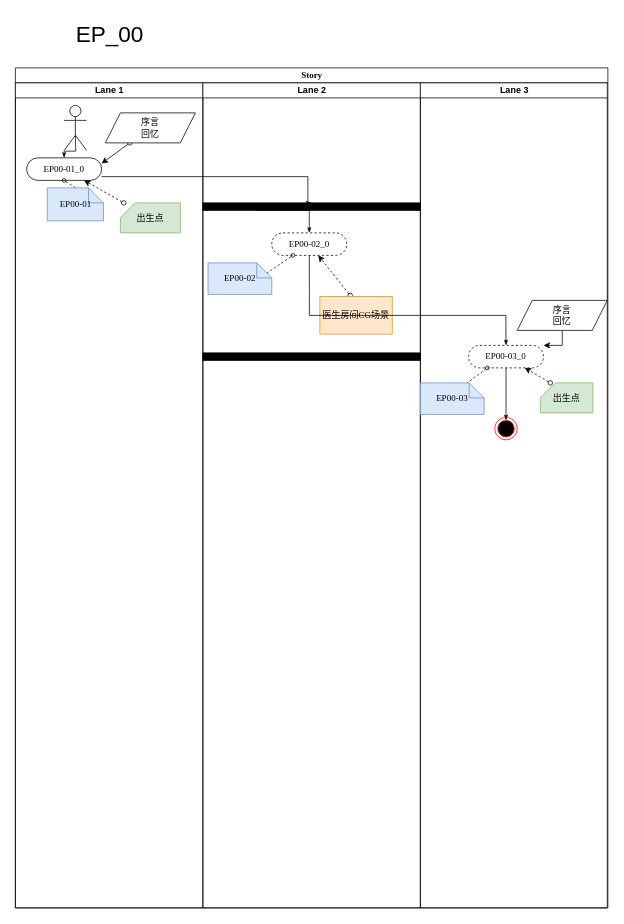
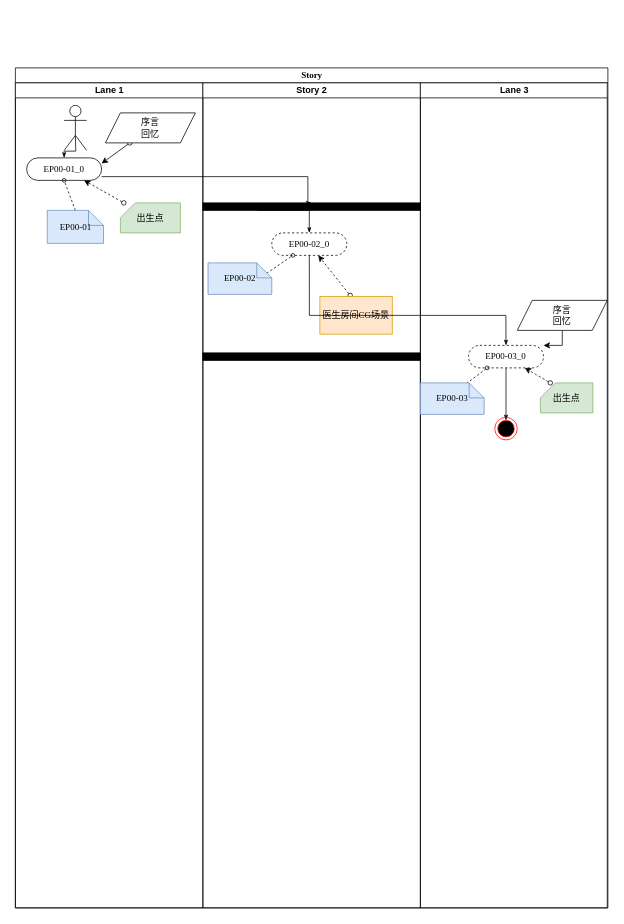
node "EP_00": removed
node "Lane 2": label "Lane 2" -> "Story 2"
node "EP00-01": moved (75, 204) -> (75, 227)
